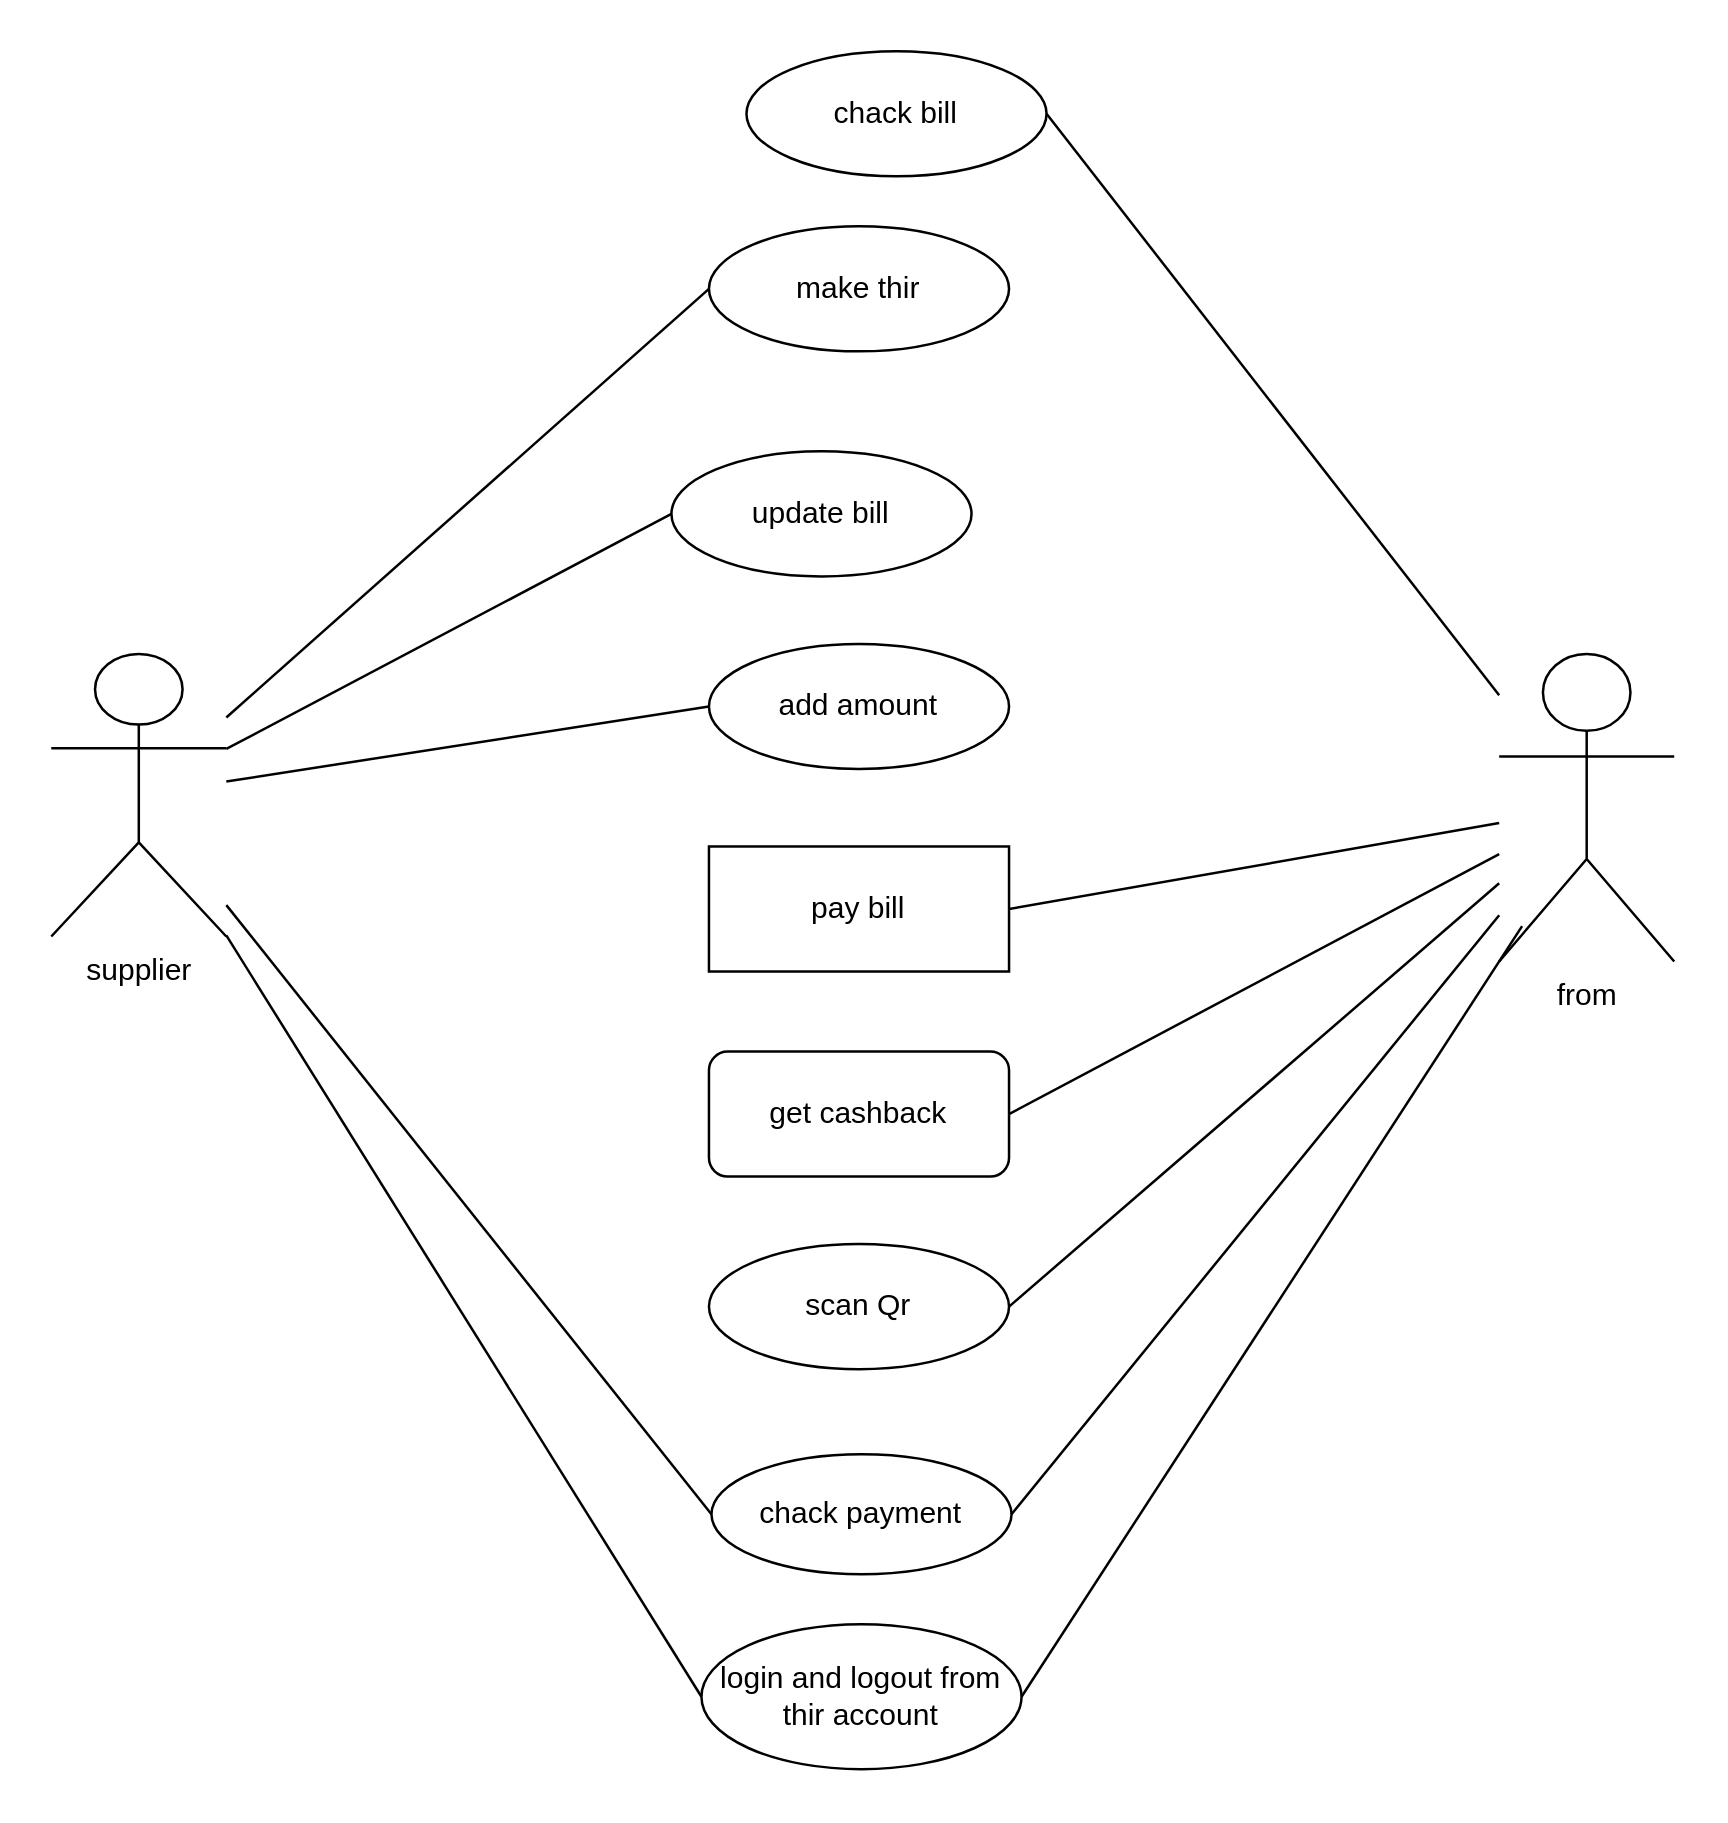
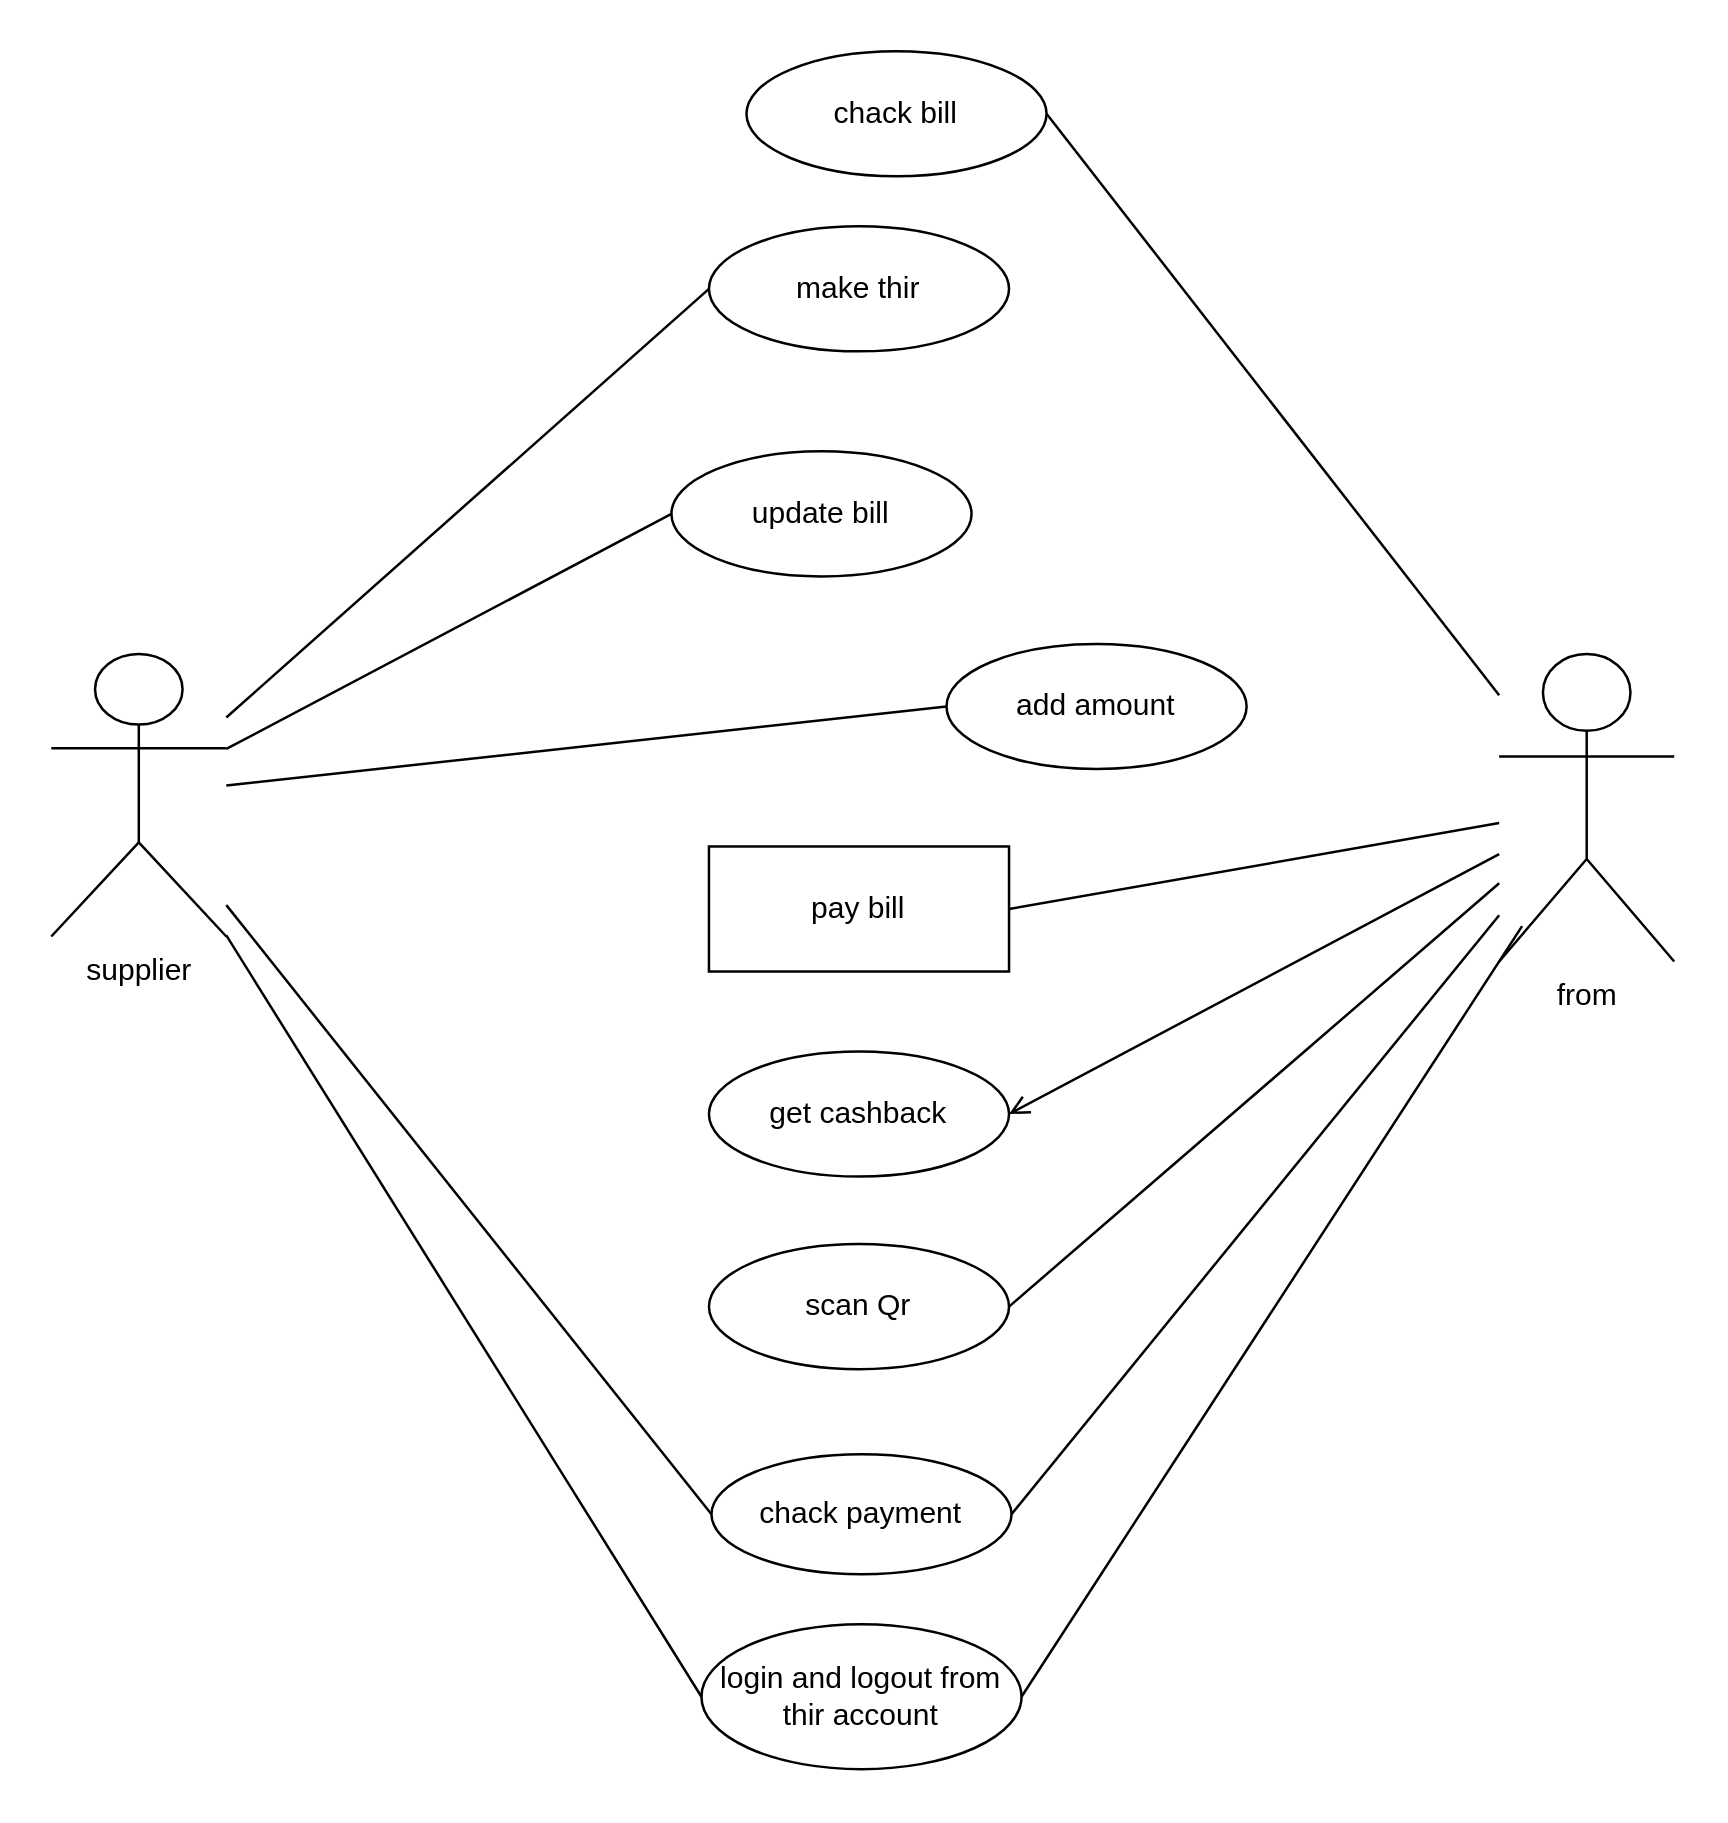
node "add amount": moved (859, 706) -> (1096, 706)
edge "from" -- "get cashback": arrowhead none -> open
node "get cashback": shape rounded rectangle -> ellipse
